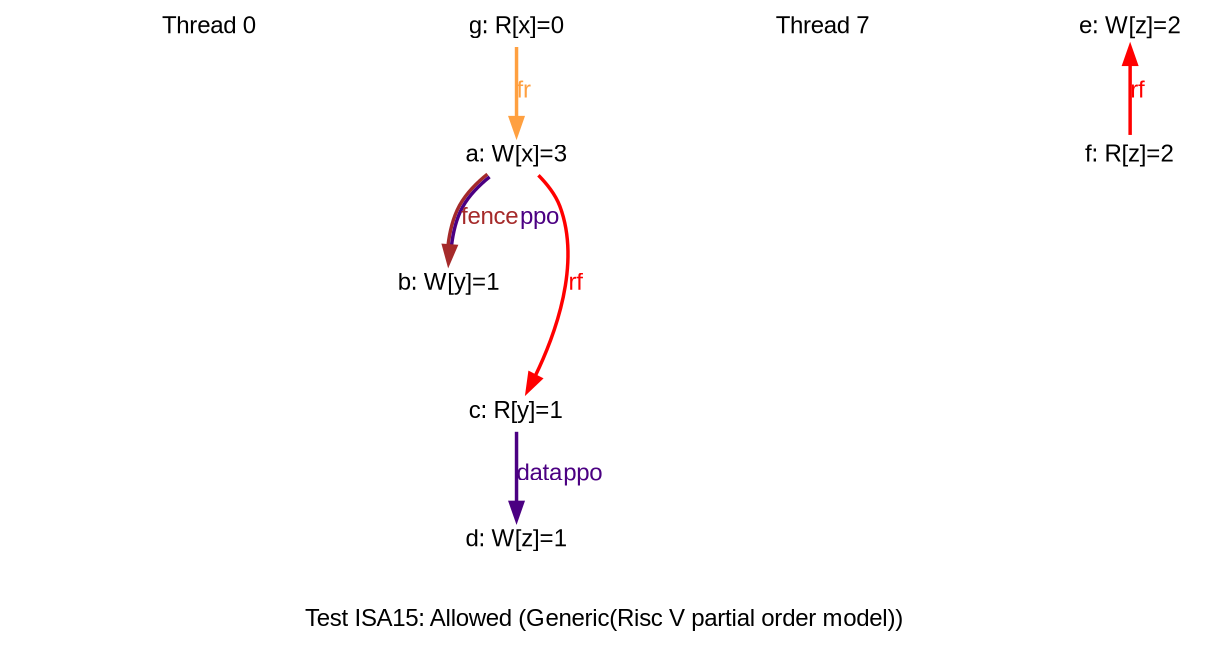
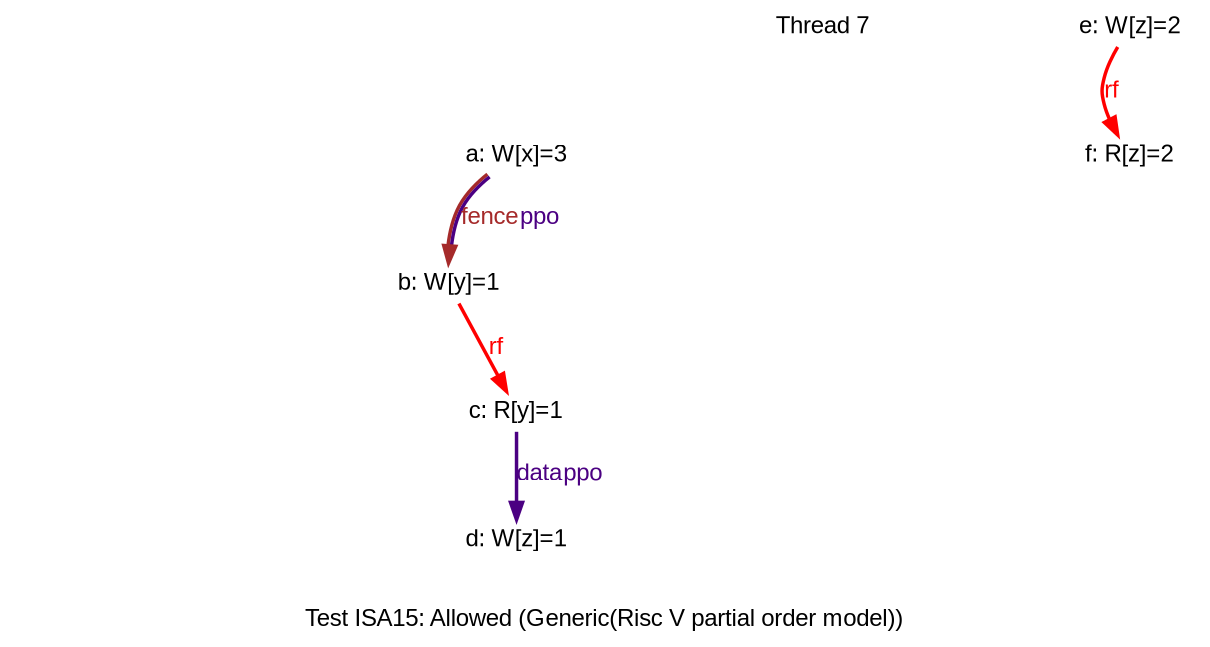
node "Thread 0": removed
node "g: R[x]=0": removed
edge "f: R[z]=2" -> "e: W[z]=2": reversed
edge "a: W[x]=3" -> "c: R[y]=1": now "b: W[y]=1" -> "c: R[y]=1"
